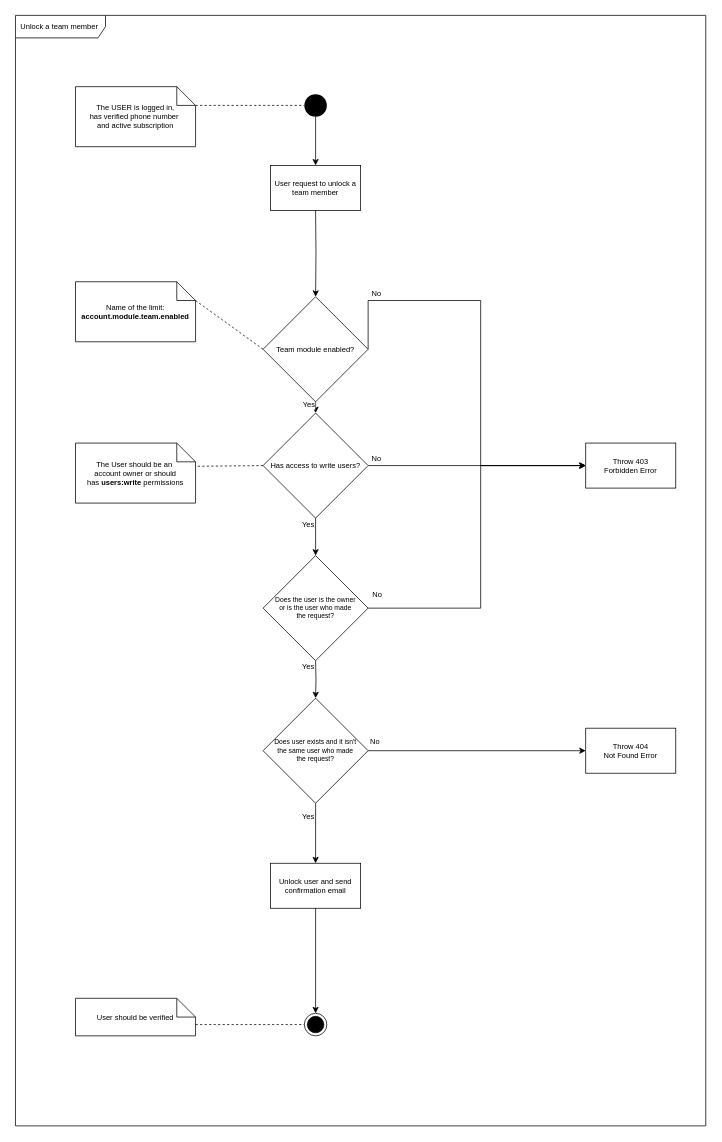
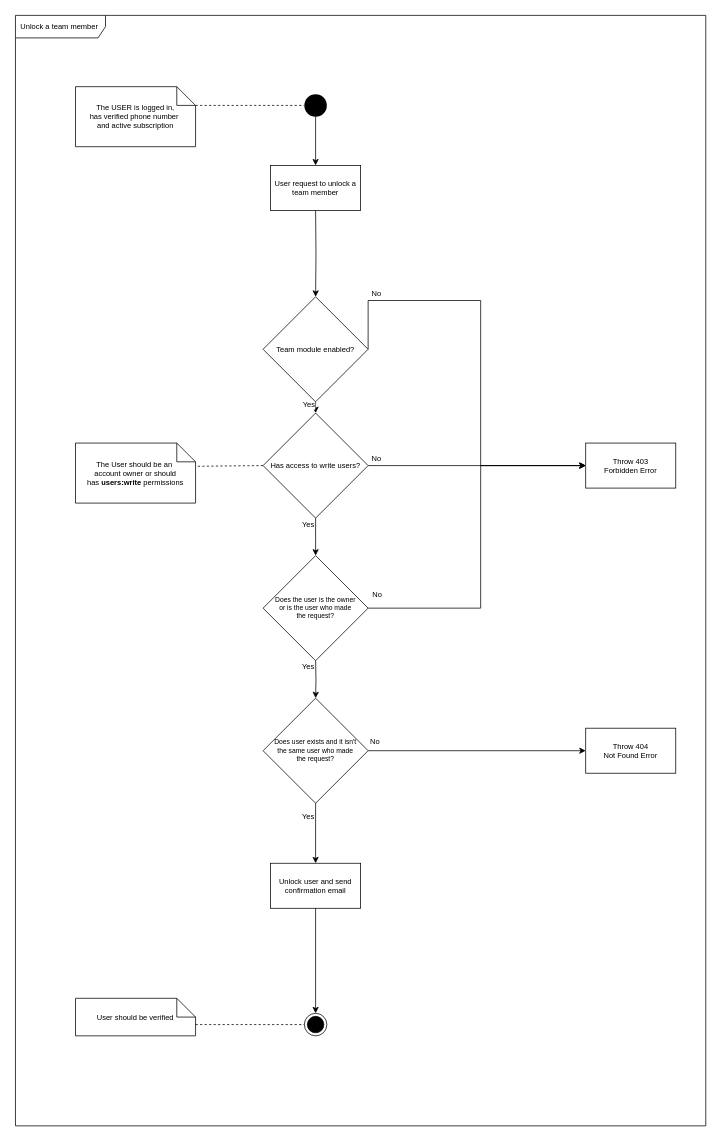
node "Name of the limit: account.module.team.enabled": removed
edge "Name of the limit: account.module.team.enabled" -- "Team module enabled?": removed
